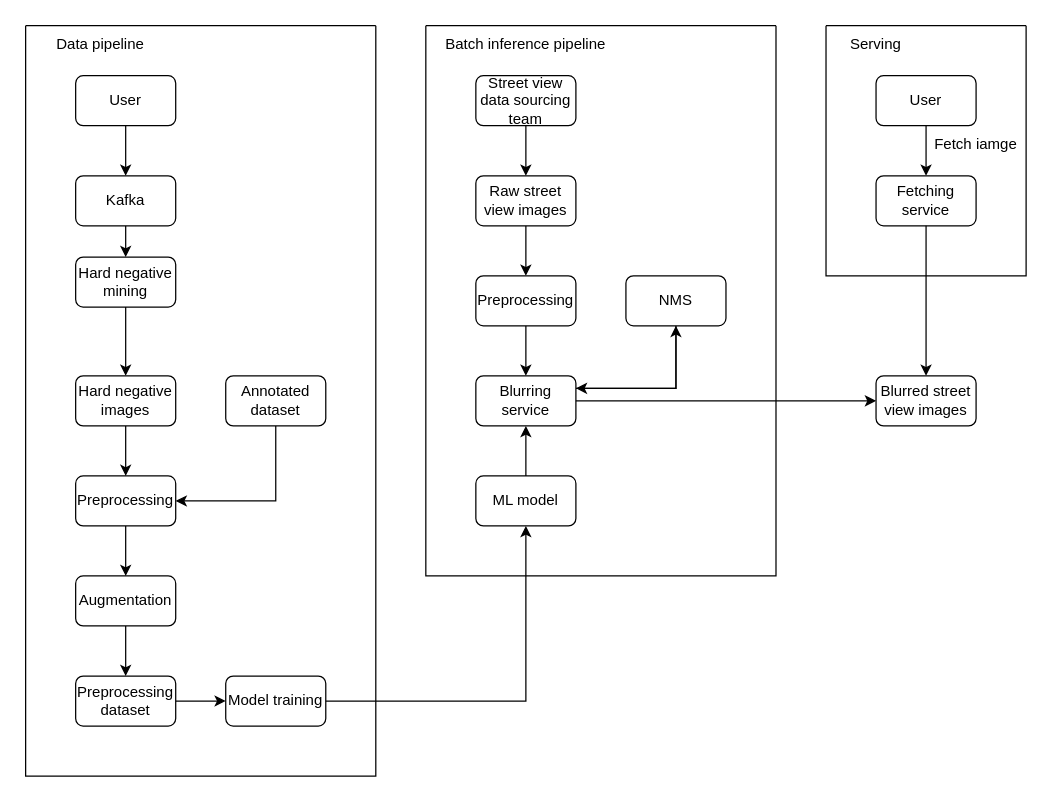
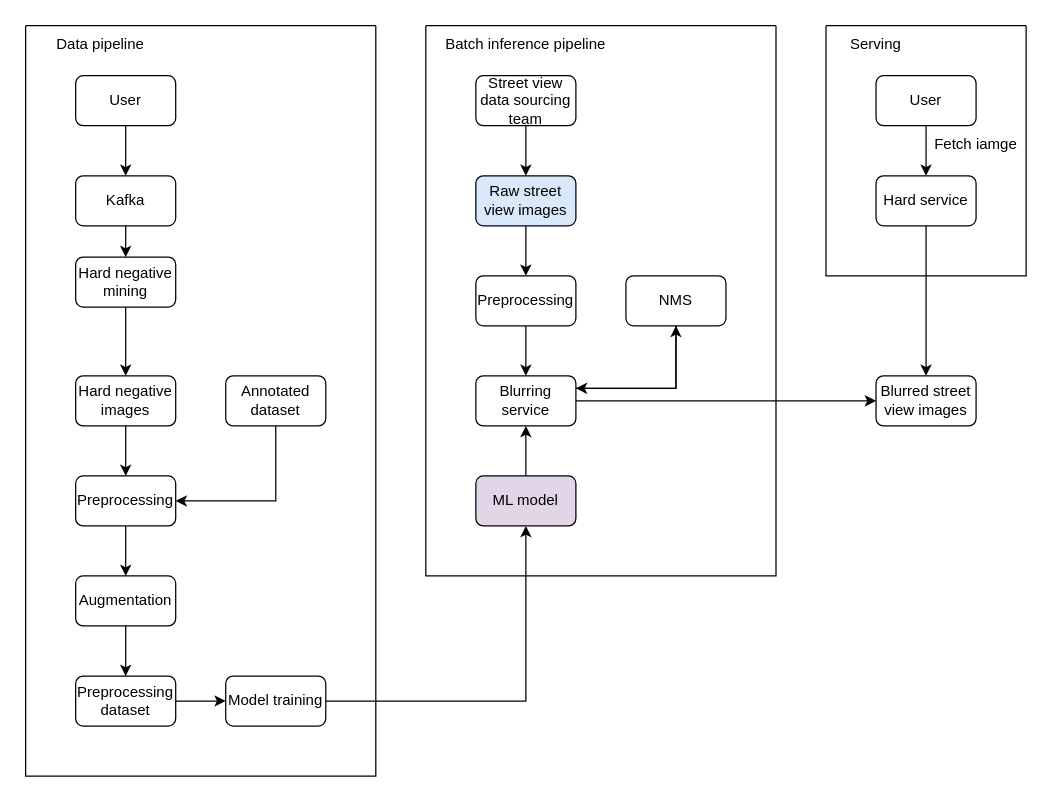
node "Raw street view images": fillcolor #ffffff -> #dae8fc
node "Fetching service": label "Fetching service" -> "Hard service"
node "ML model": fillcolor #ffffff -> #e1d5e7
